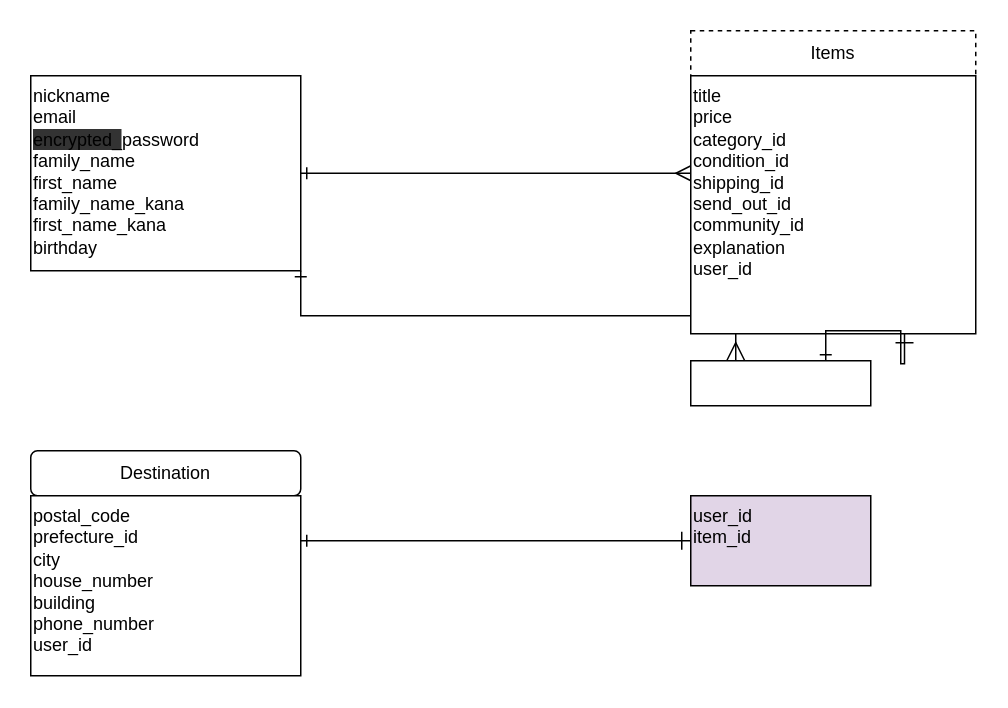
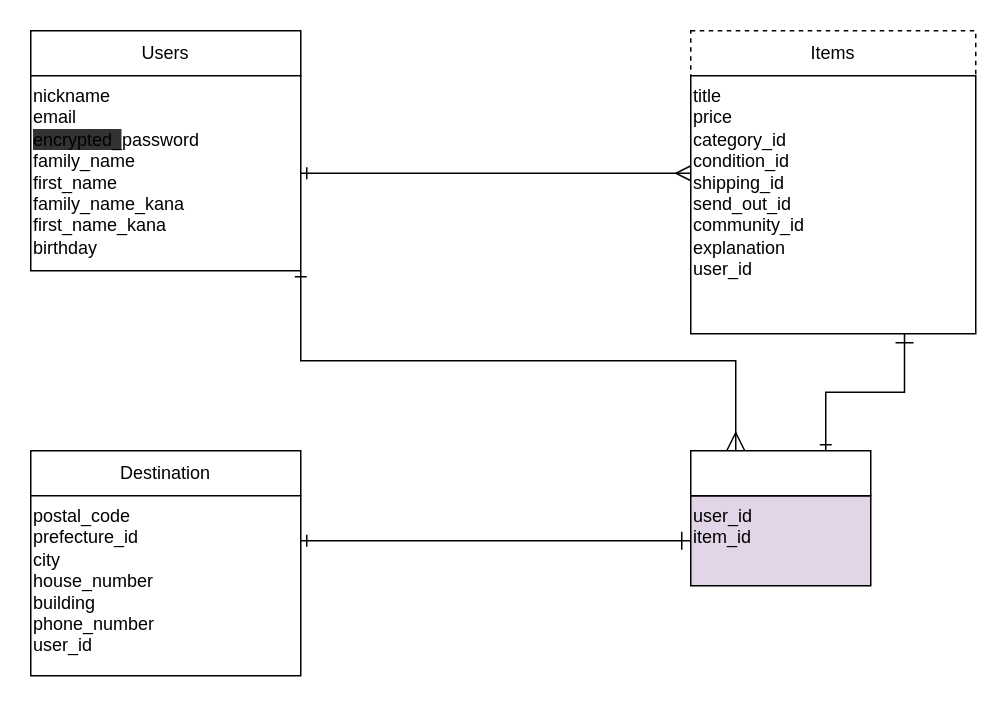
node "Users": added
node "history": moved (781, 383) -> (781, 473)
node "Destination": shape rounded rectangle -> rectangle
